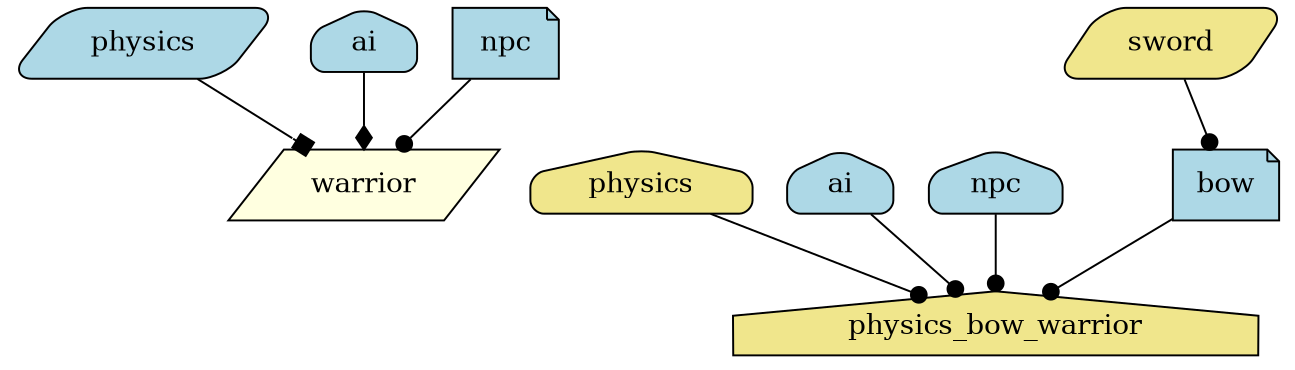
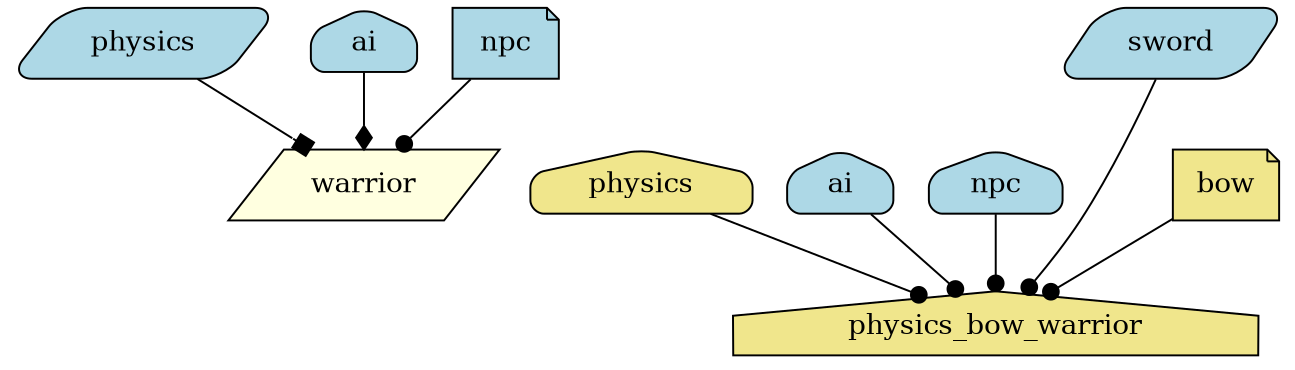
node "sword": fillcolor khaki -> lightblue
edge "sword" -> "bow": now "sword" -> "physics_bow_warrior"
node "bow": fillcolor lightblue -> khaki
